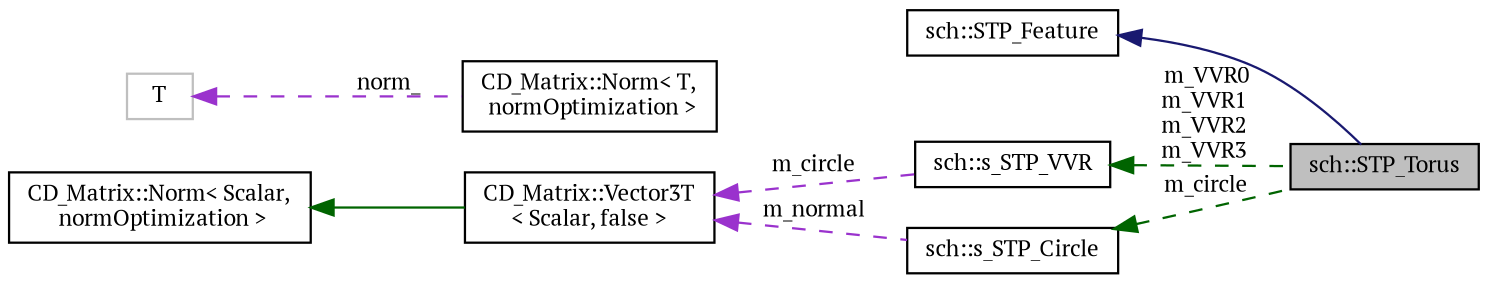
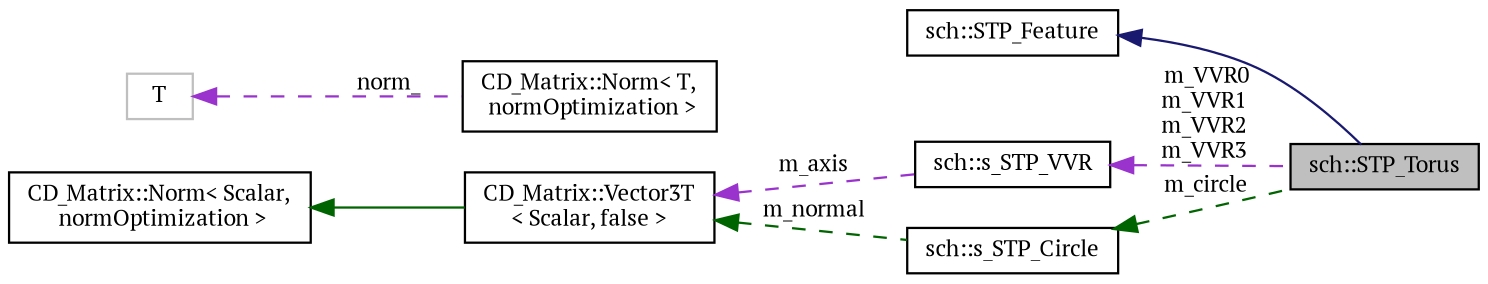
edge "sch::s_STP_VVR" -> "CD_Matrix::Vector3T < Scalar, false >": label " m_circle" -> " m_axis"
edge "sch::STP_Torus" -> "sch::s_STP_VVR": color darkgreen -> darkorchid3
edge "sch::s_STP_Circle" -> "CD_Matrix::Vector3T < Scalar, false >": color darkorchid3 -> darkgreen
